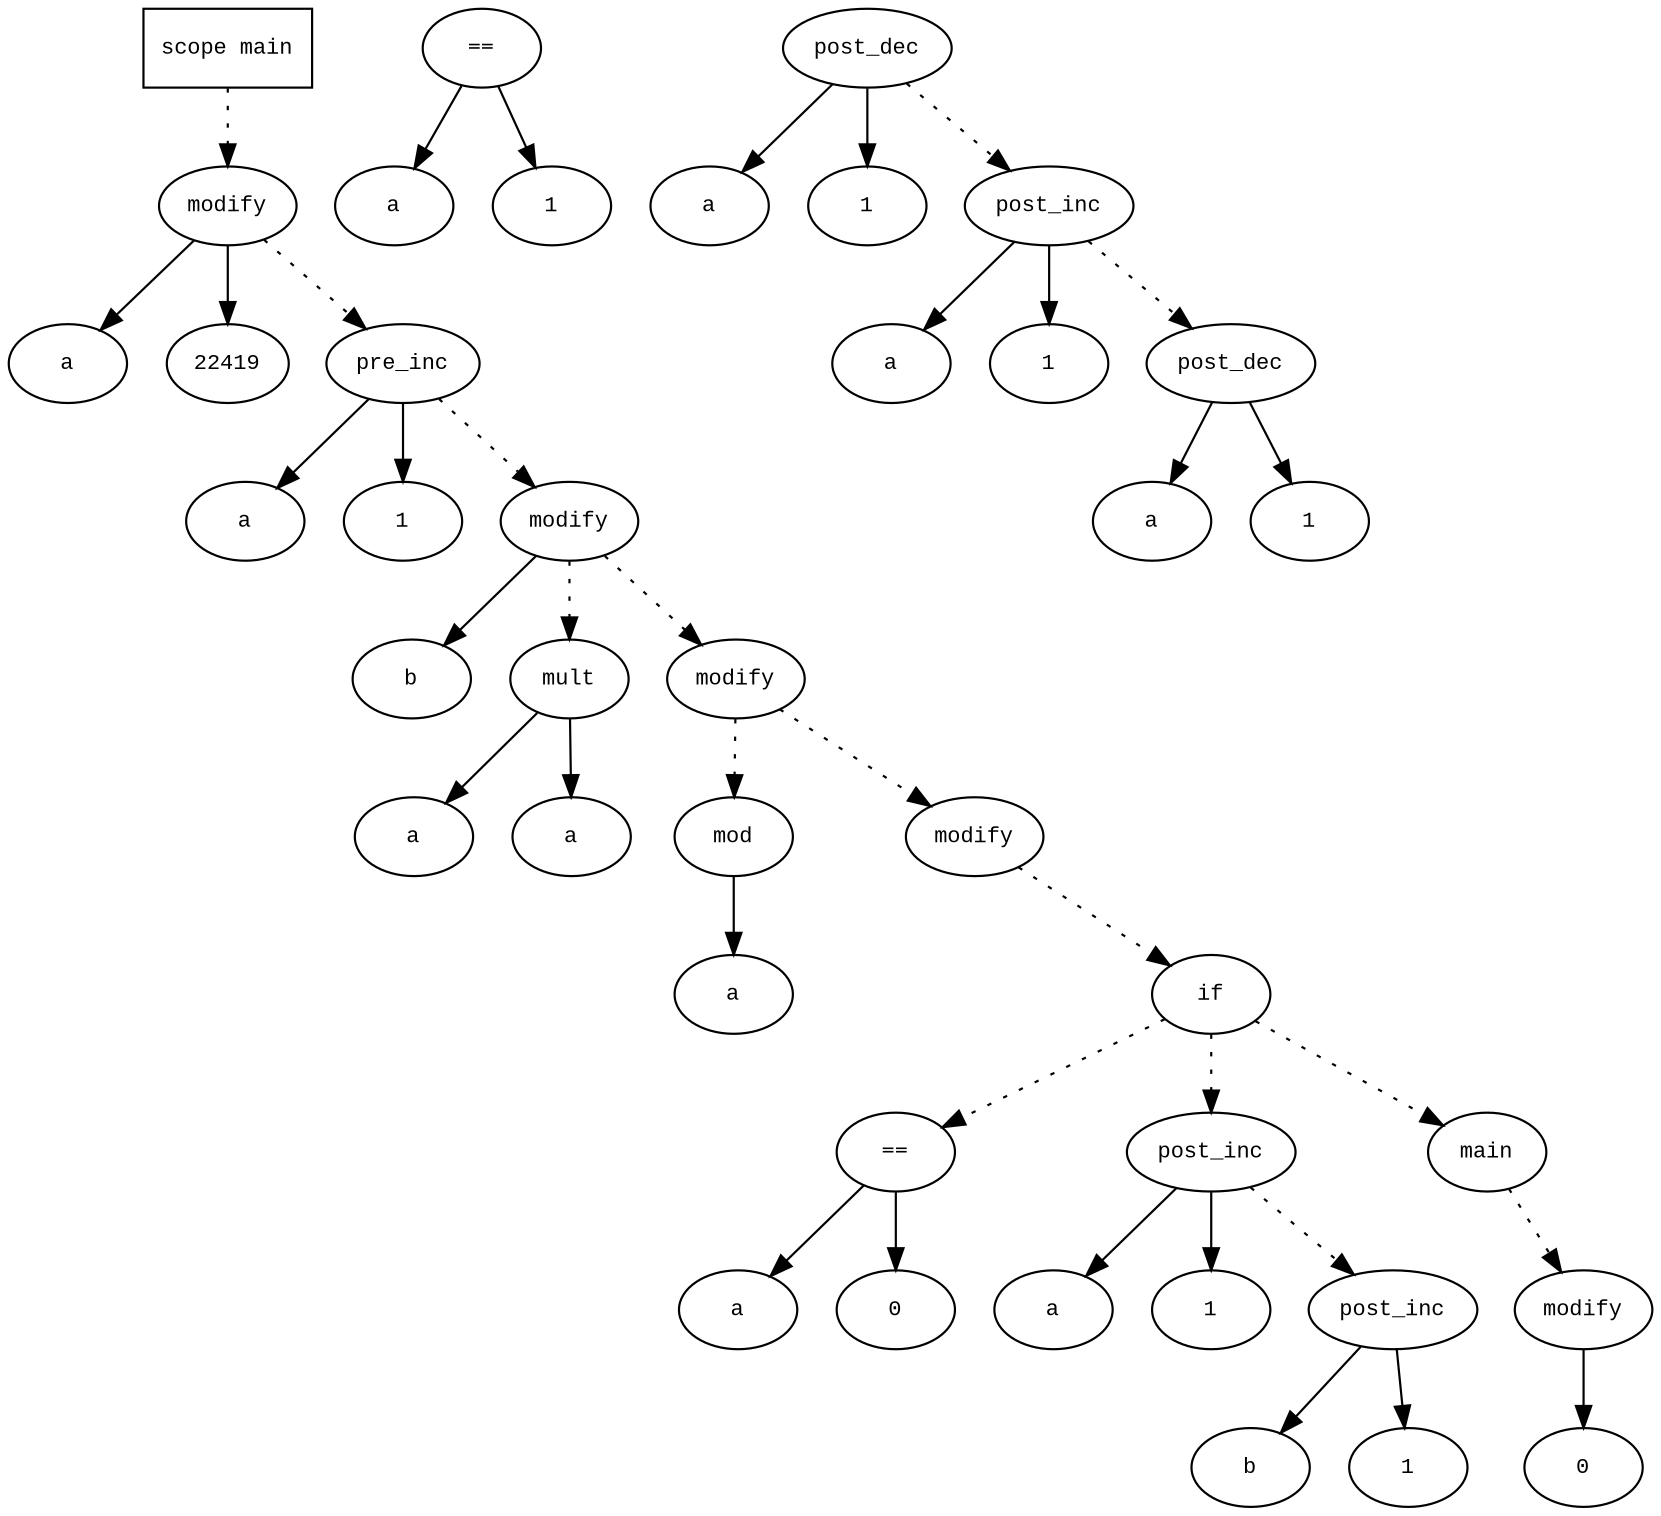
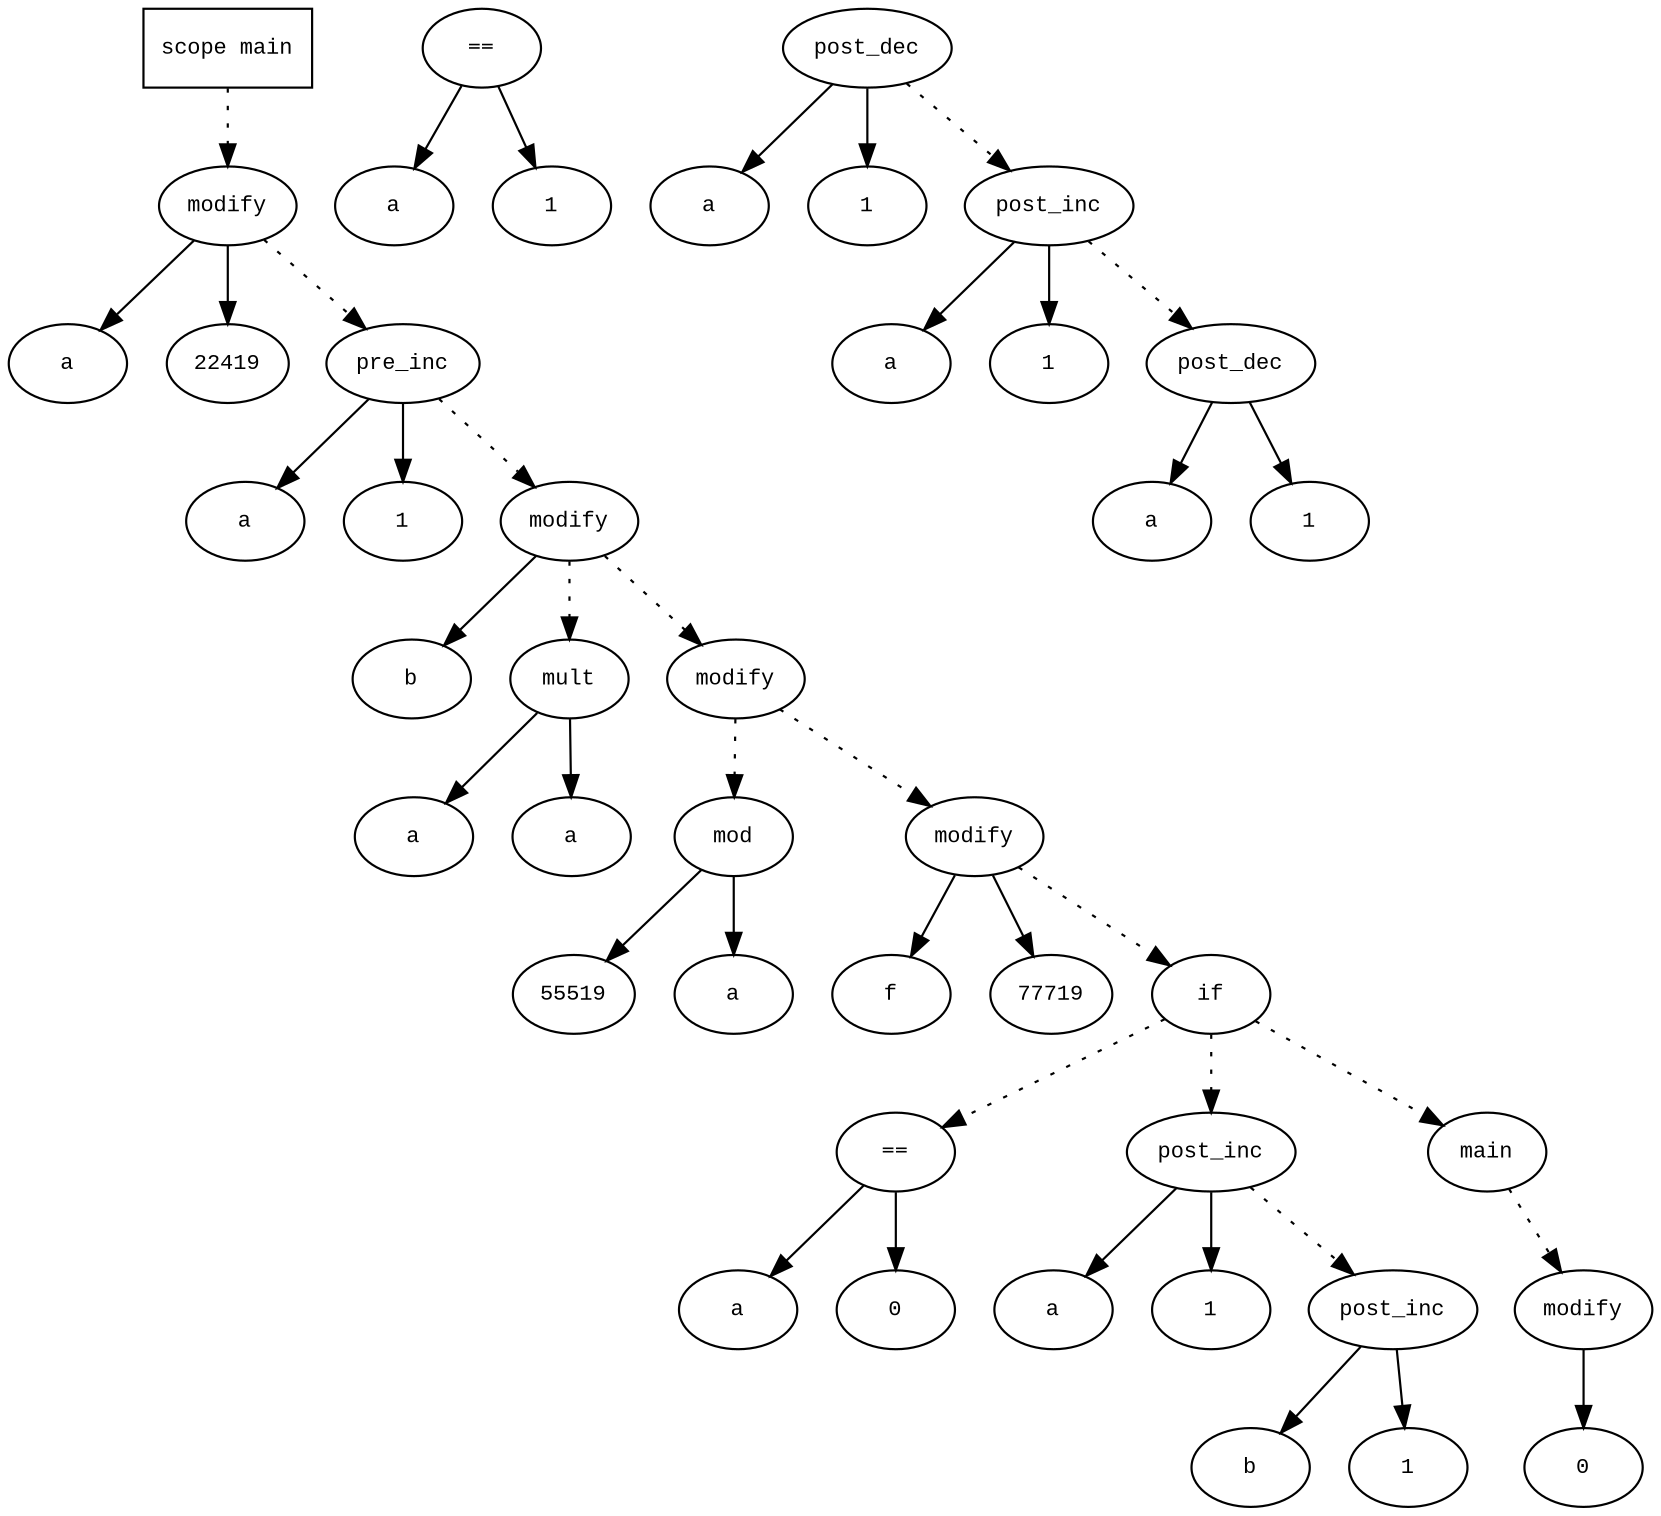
node "55519": added
node "f": added
node "77719": added
